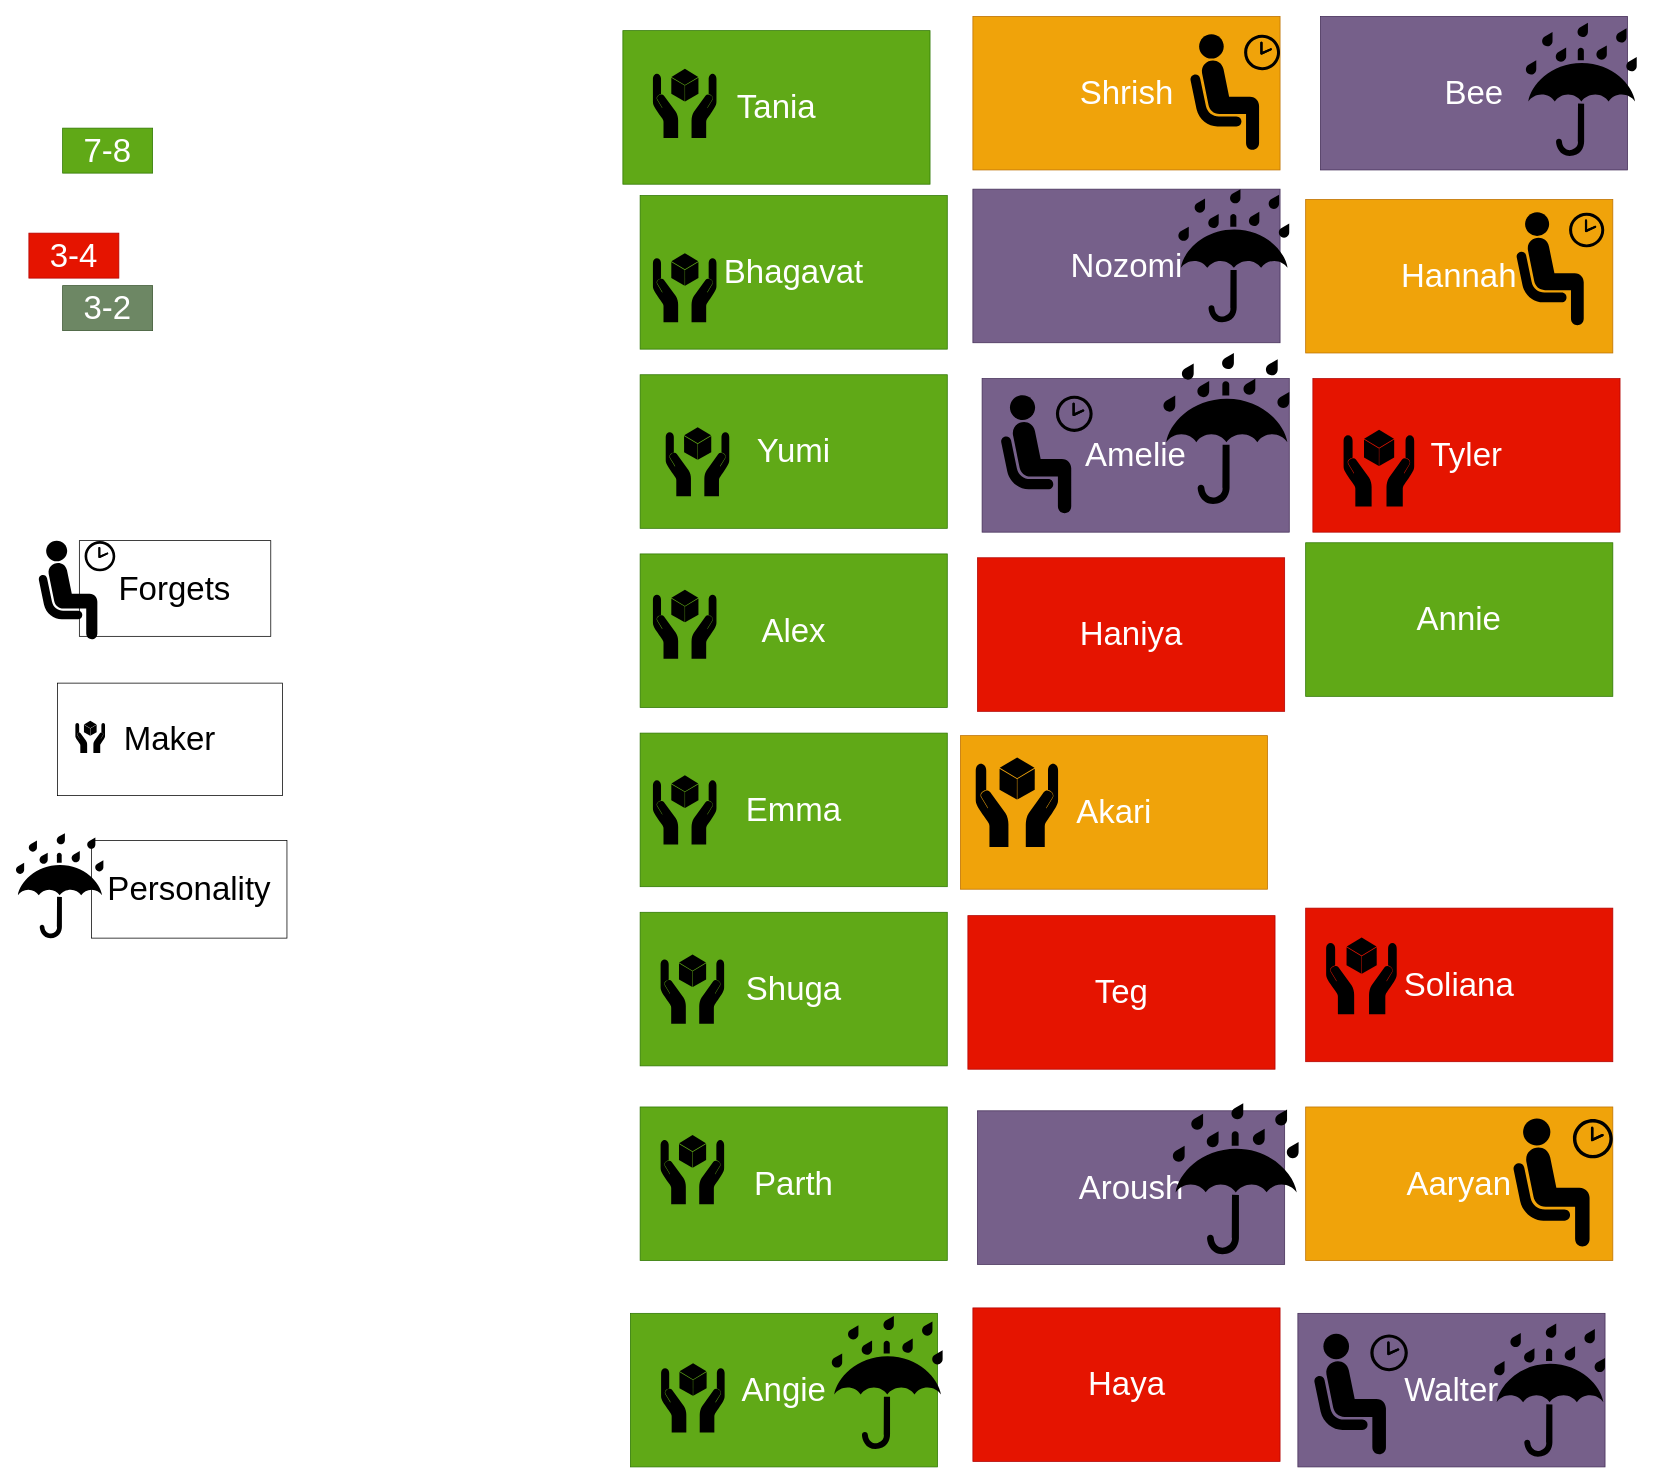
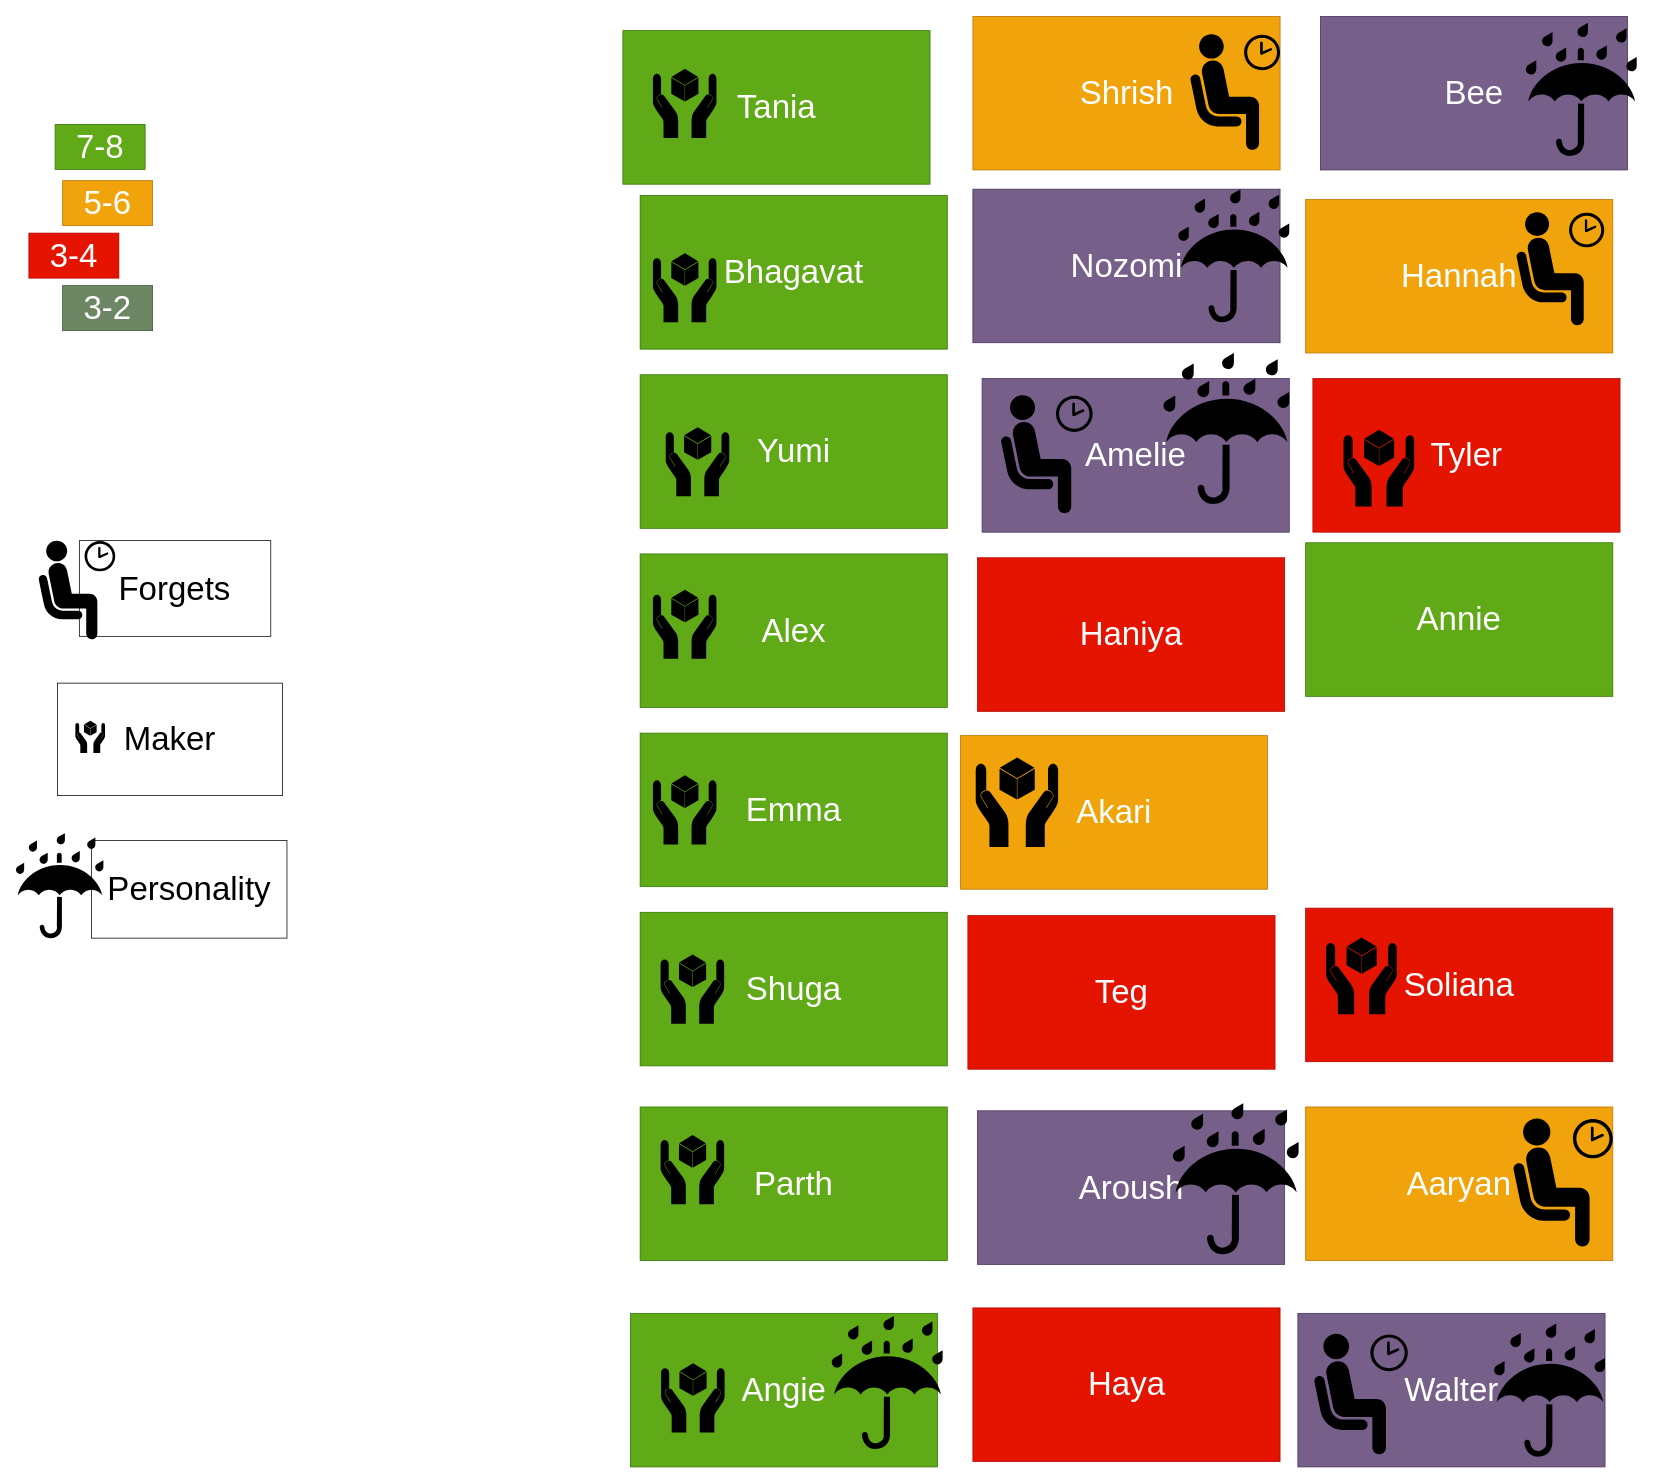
node "7-8": moved (108, 150) -> (100, 147)
node "5-6": added
